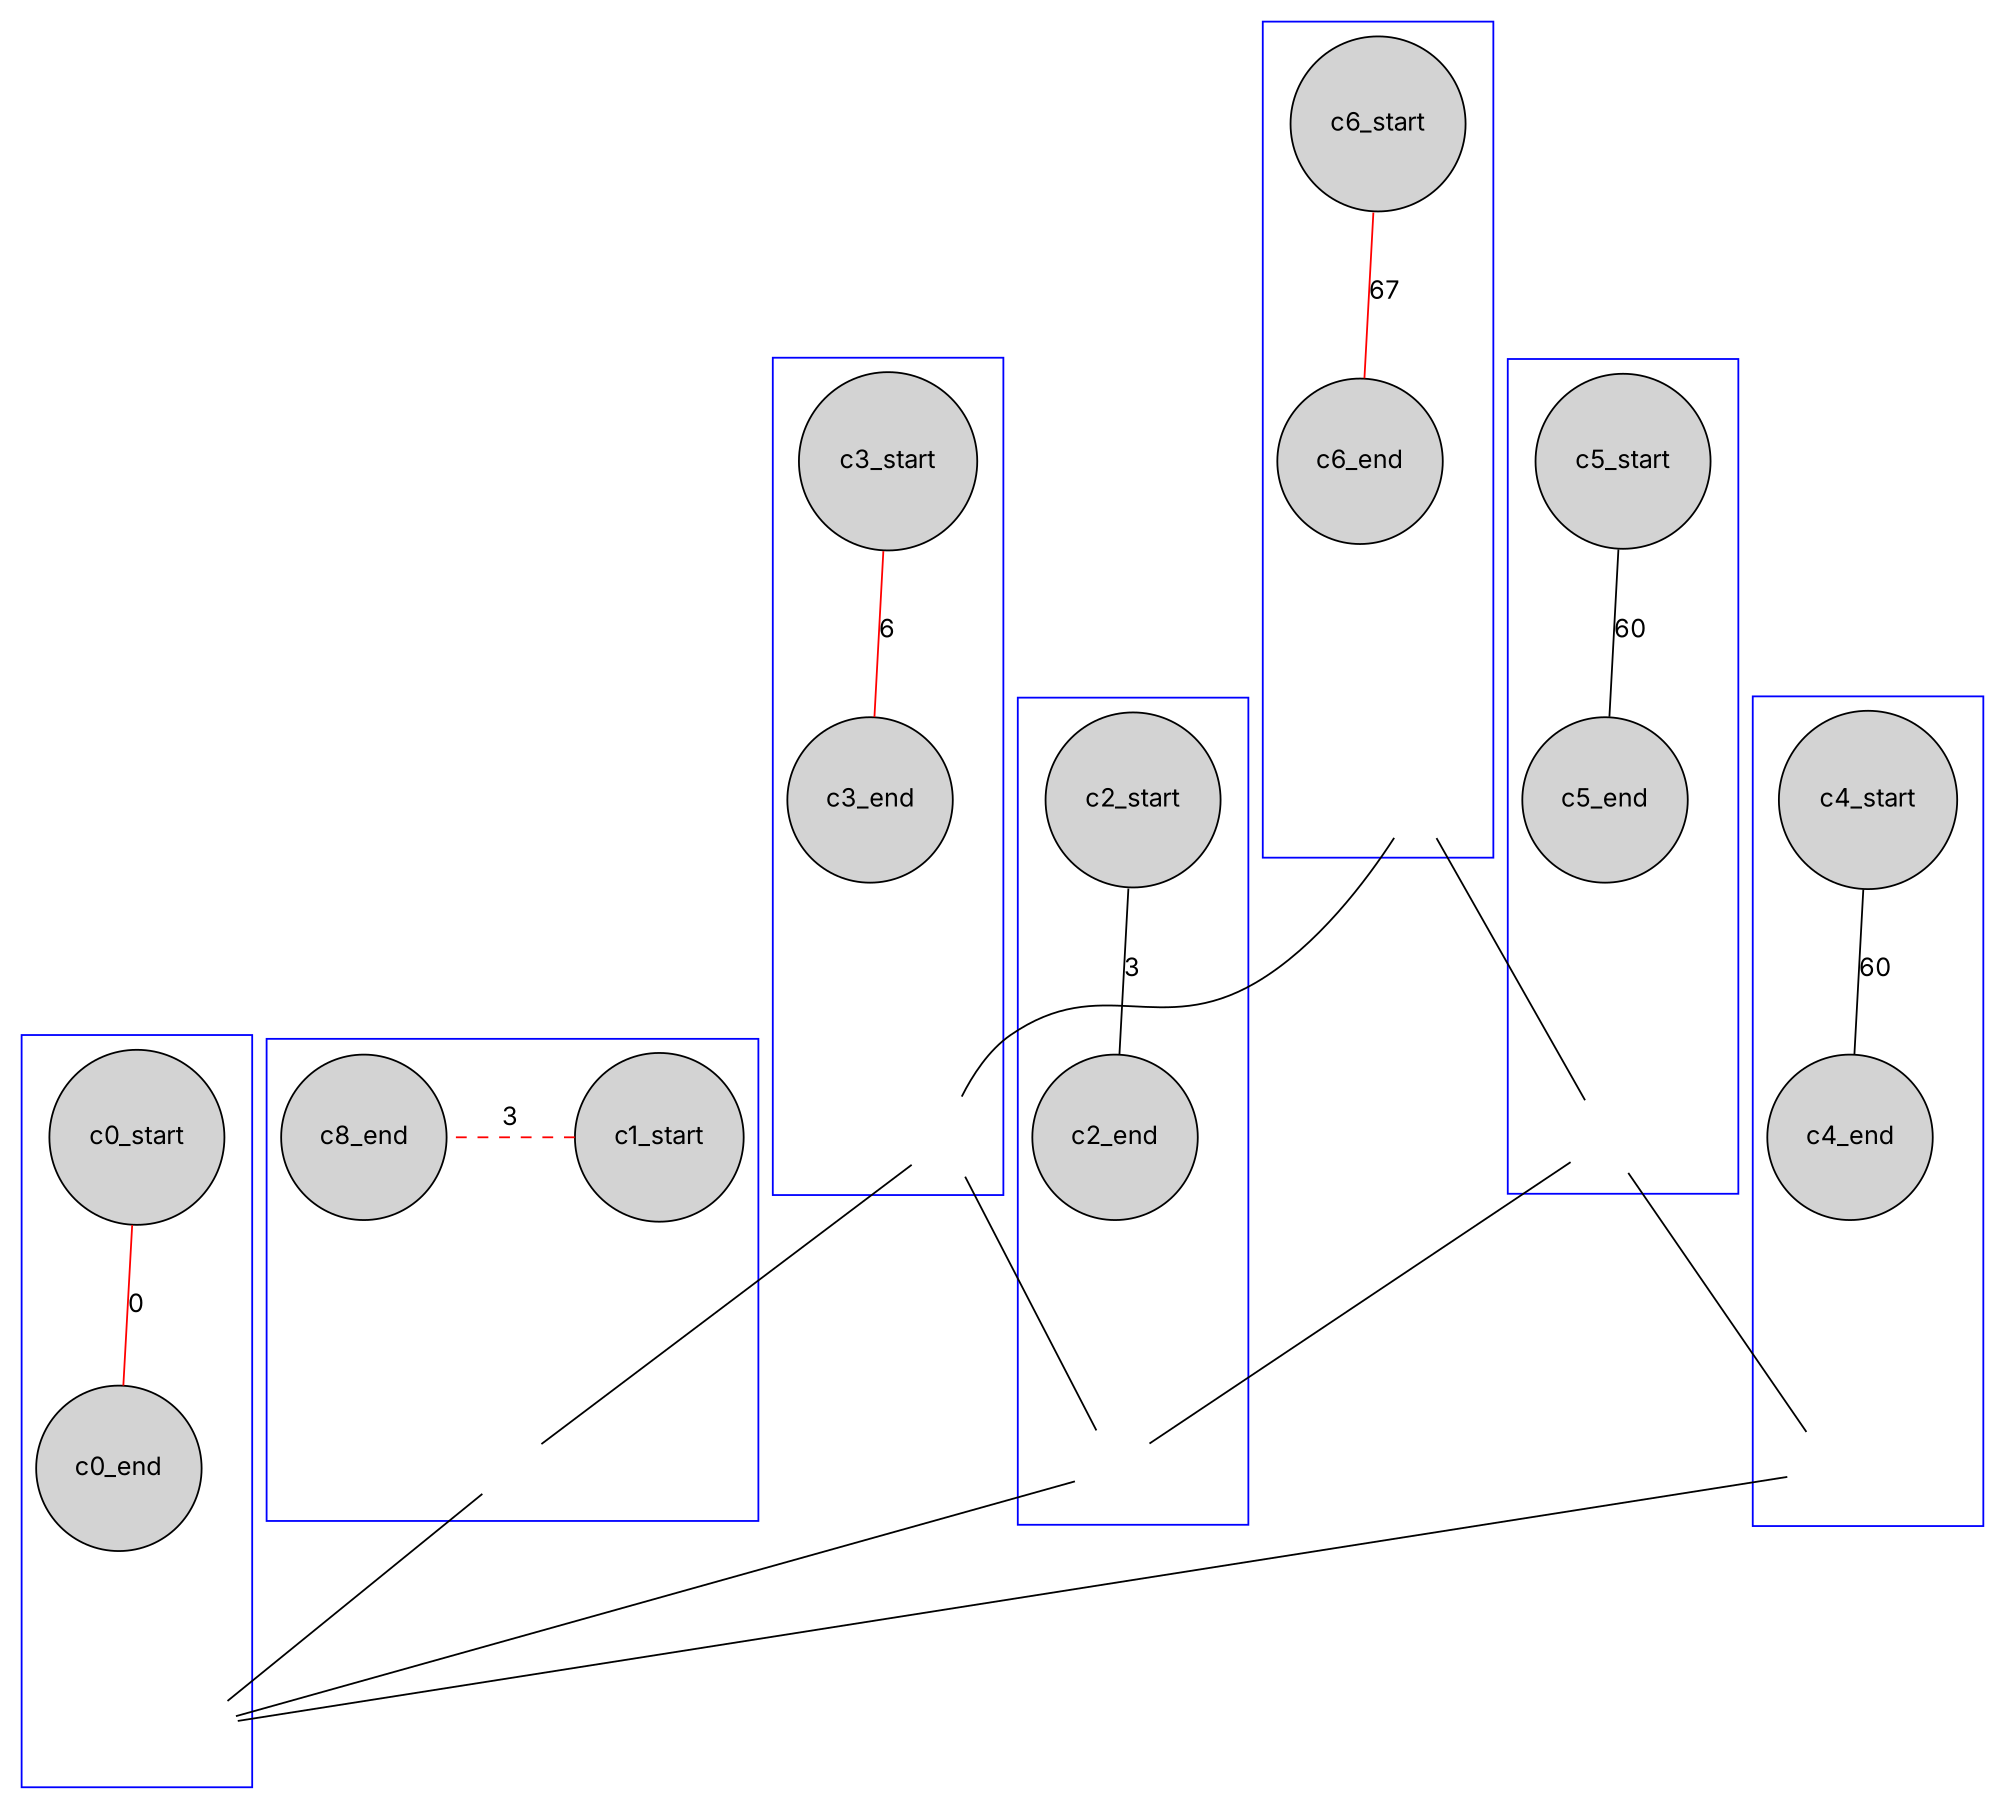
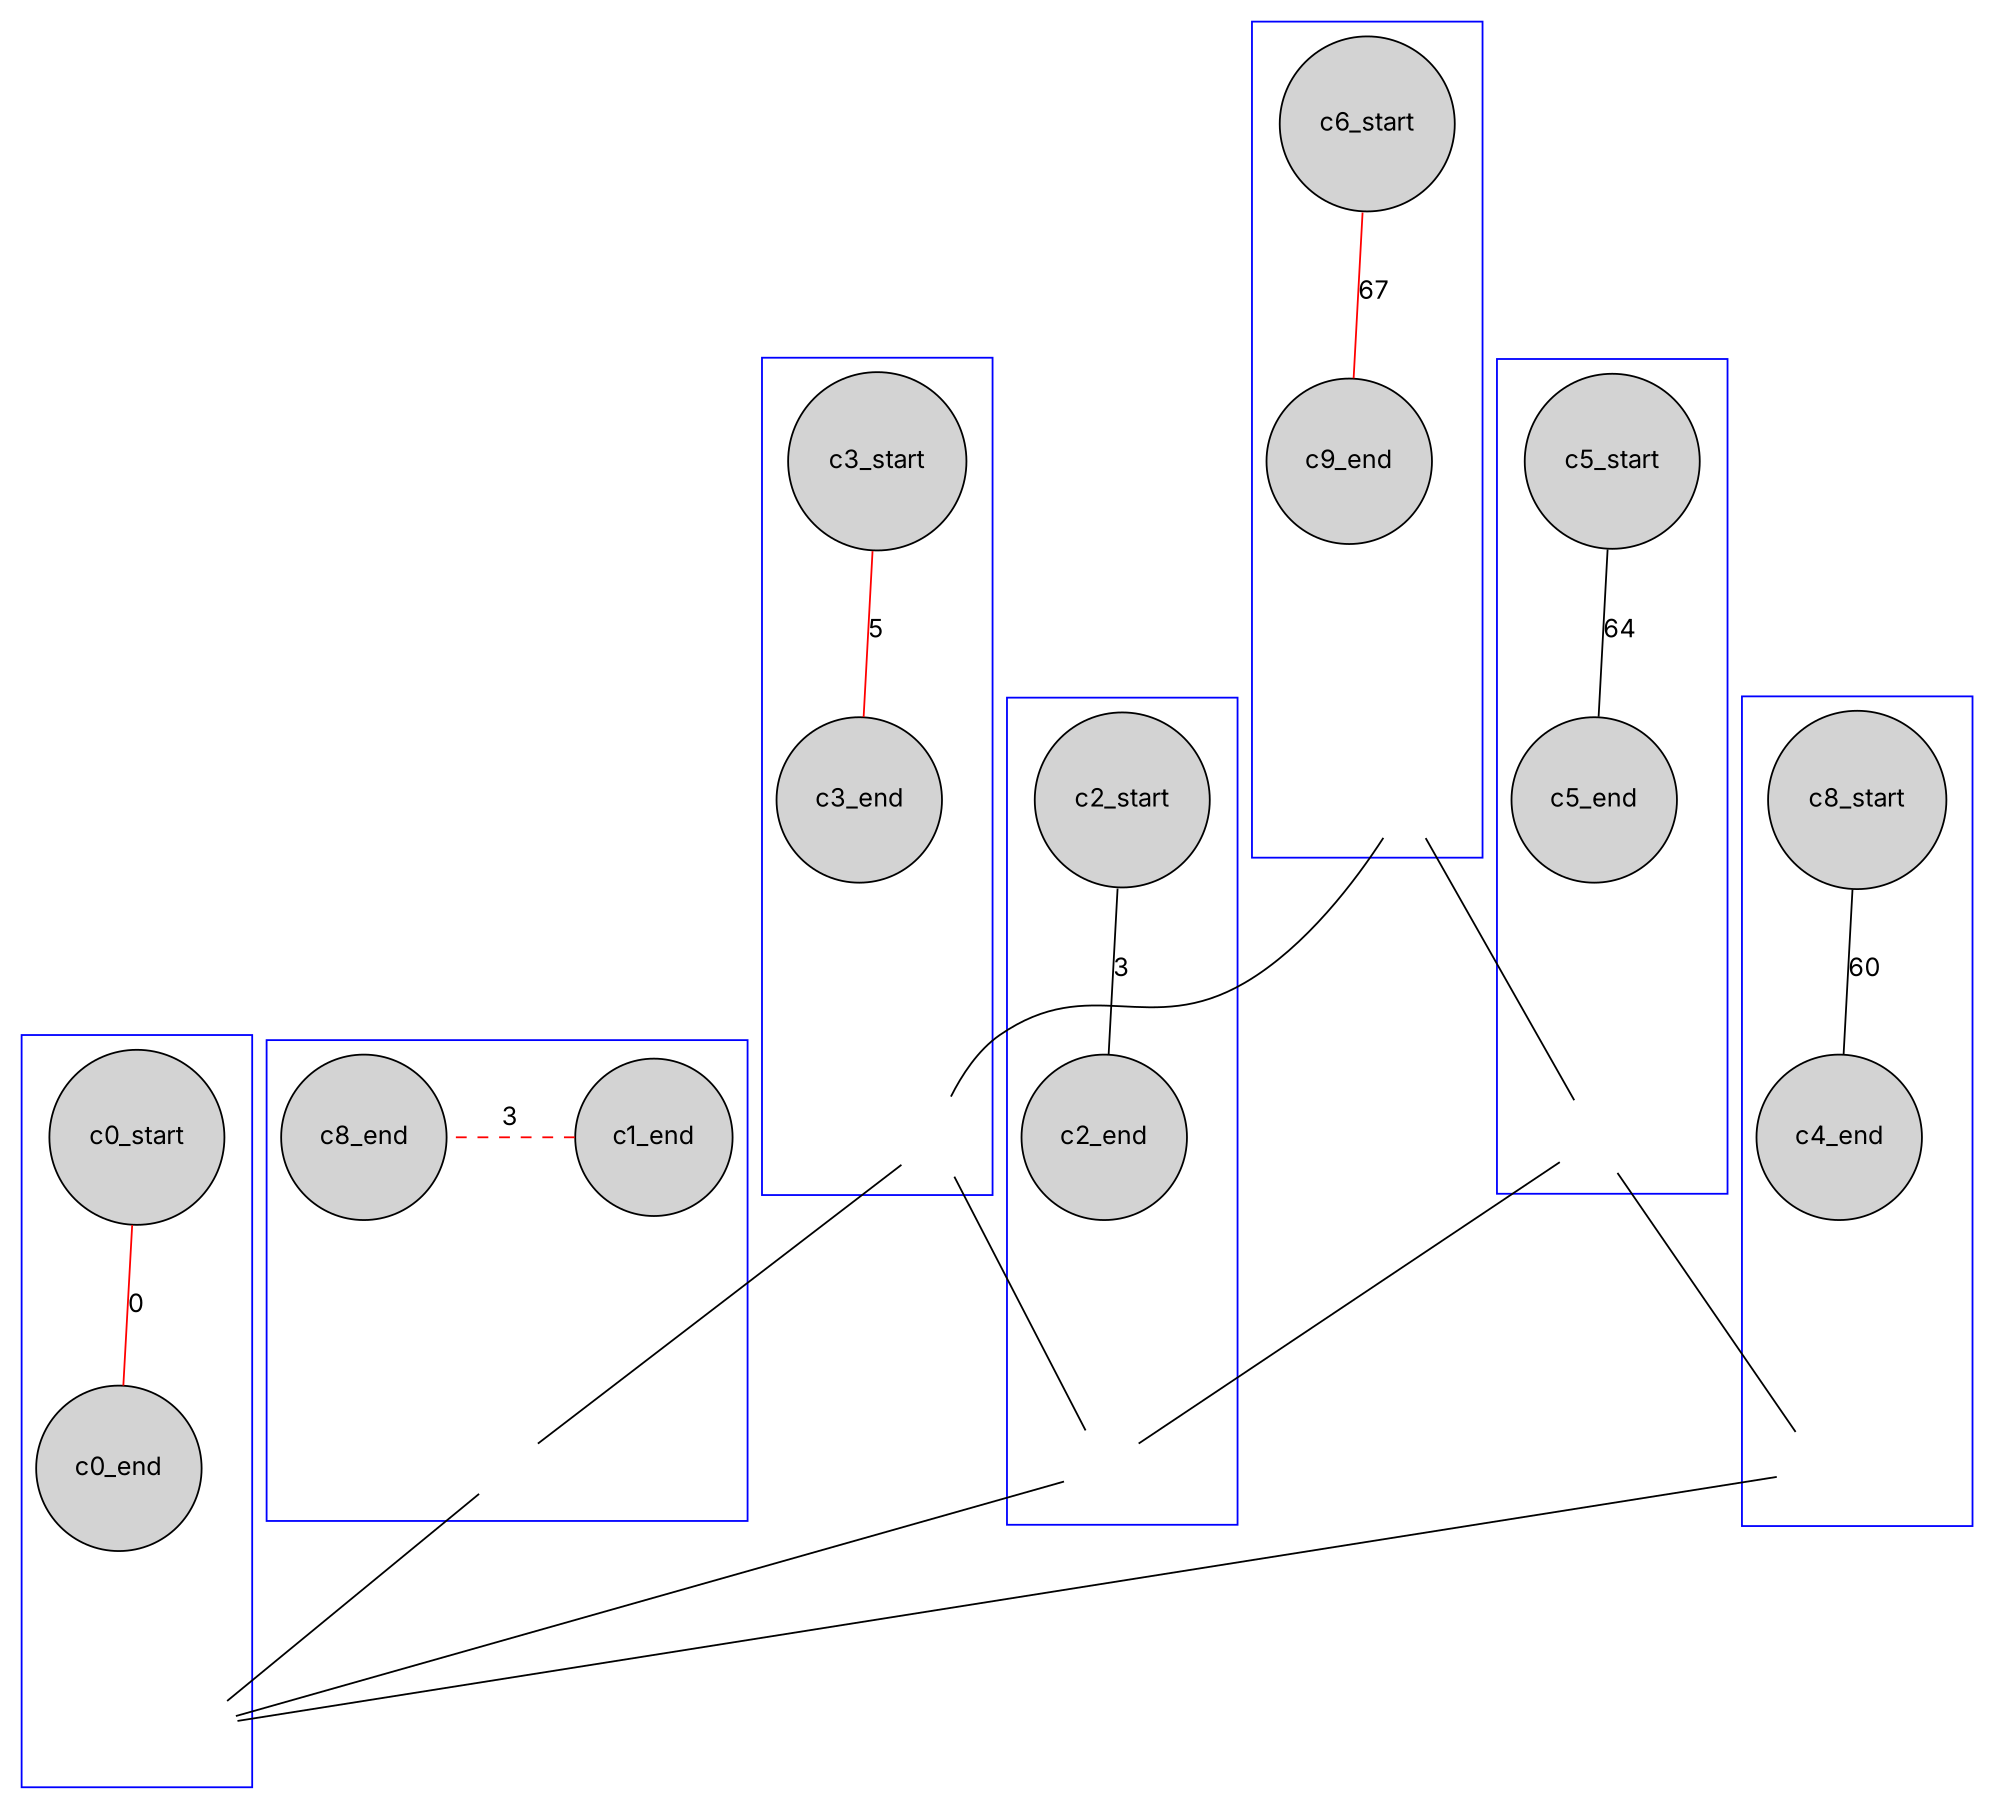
node "c6_end": label "c6_end" -> "c9_end"
edge "c3_start" -- "c3_end": label "6" -> "5"
edge "c5_start" -- "c5_end": label "60" -> "64"
node "c4_start": label "c4_start" -> "c8_start"
node "c1_start": label "c1_start" -> "c1_end"
